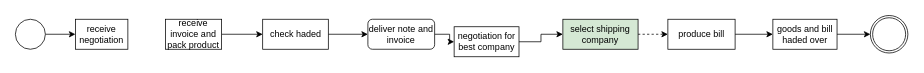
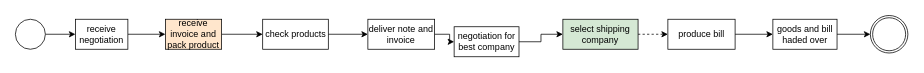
edge "receive negotiation" -> "receive invoice and pack product": added
node "receive invoice and pack product": fillcolor #ffffff -> #ffe6cc
node "check haded": label "check haded" -> "check products"
node "deliver note and invoice": shape rounded rectangle -> rectangle
